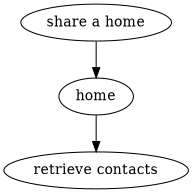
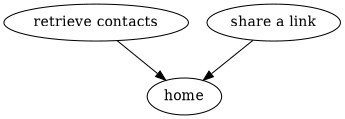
node "share a home": label "share a home" -> "share a link"
edge "home" -> "retrieve contacts": reversed
